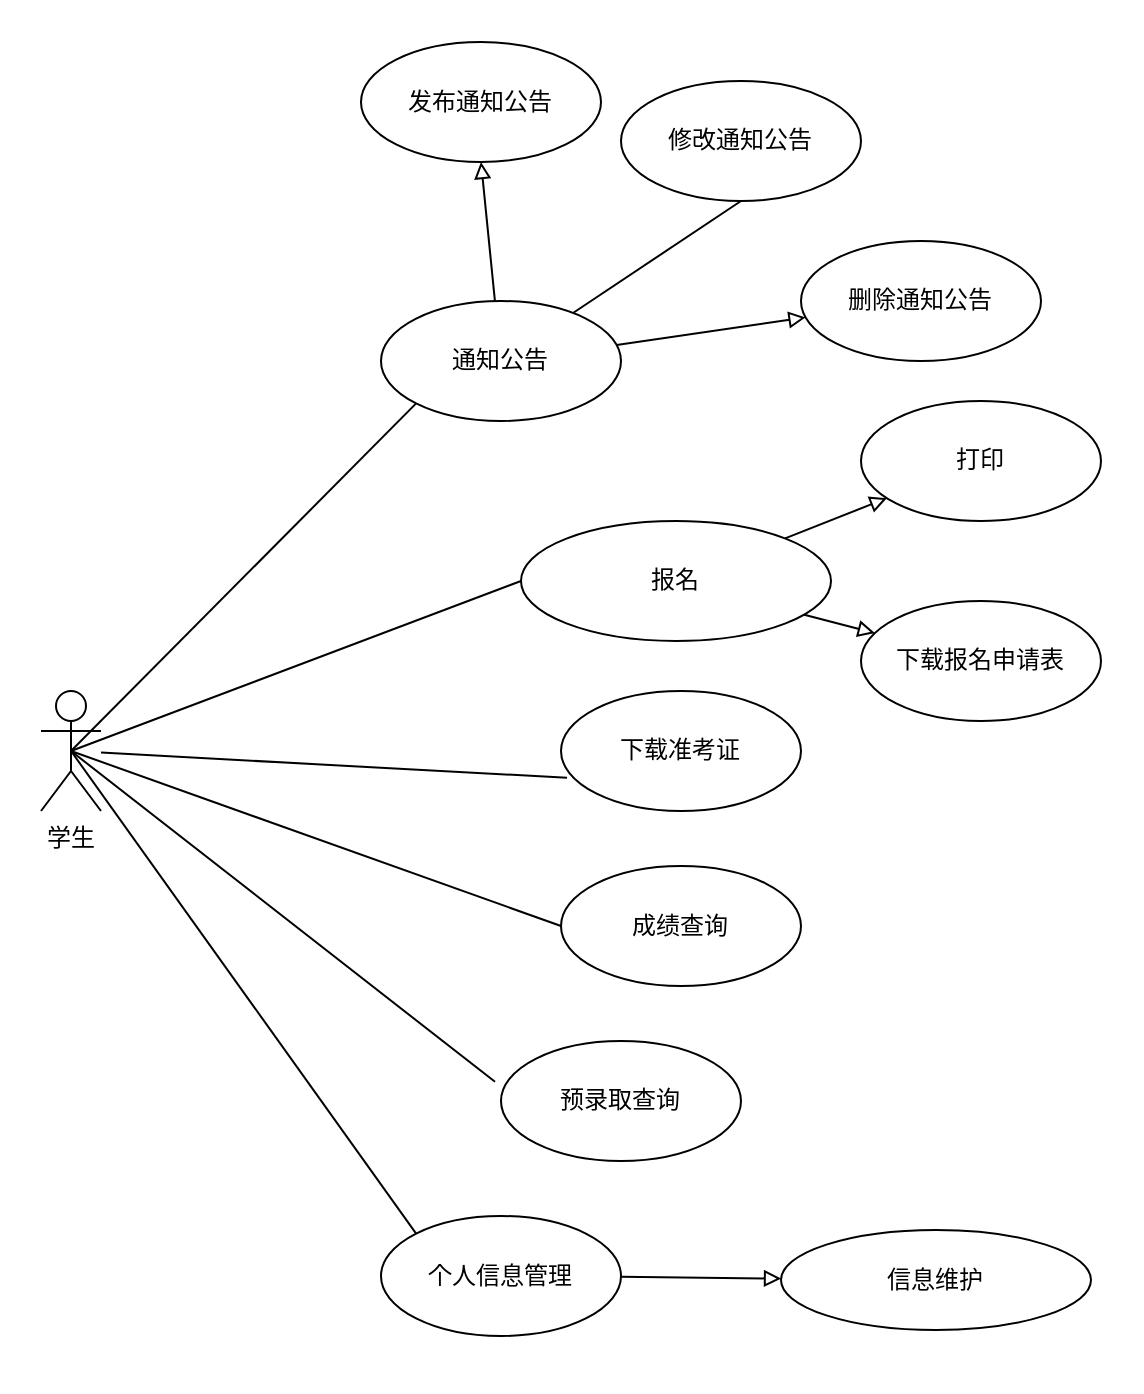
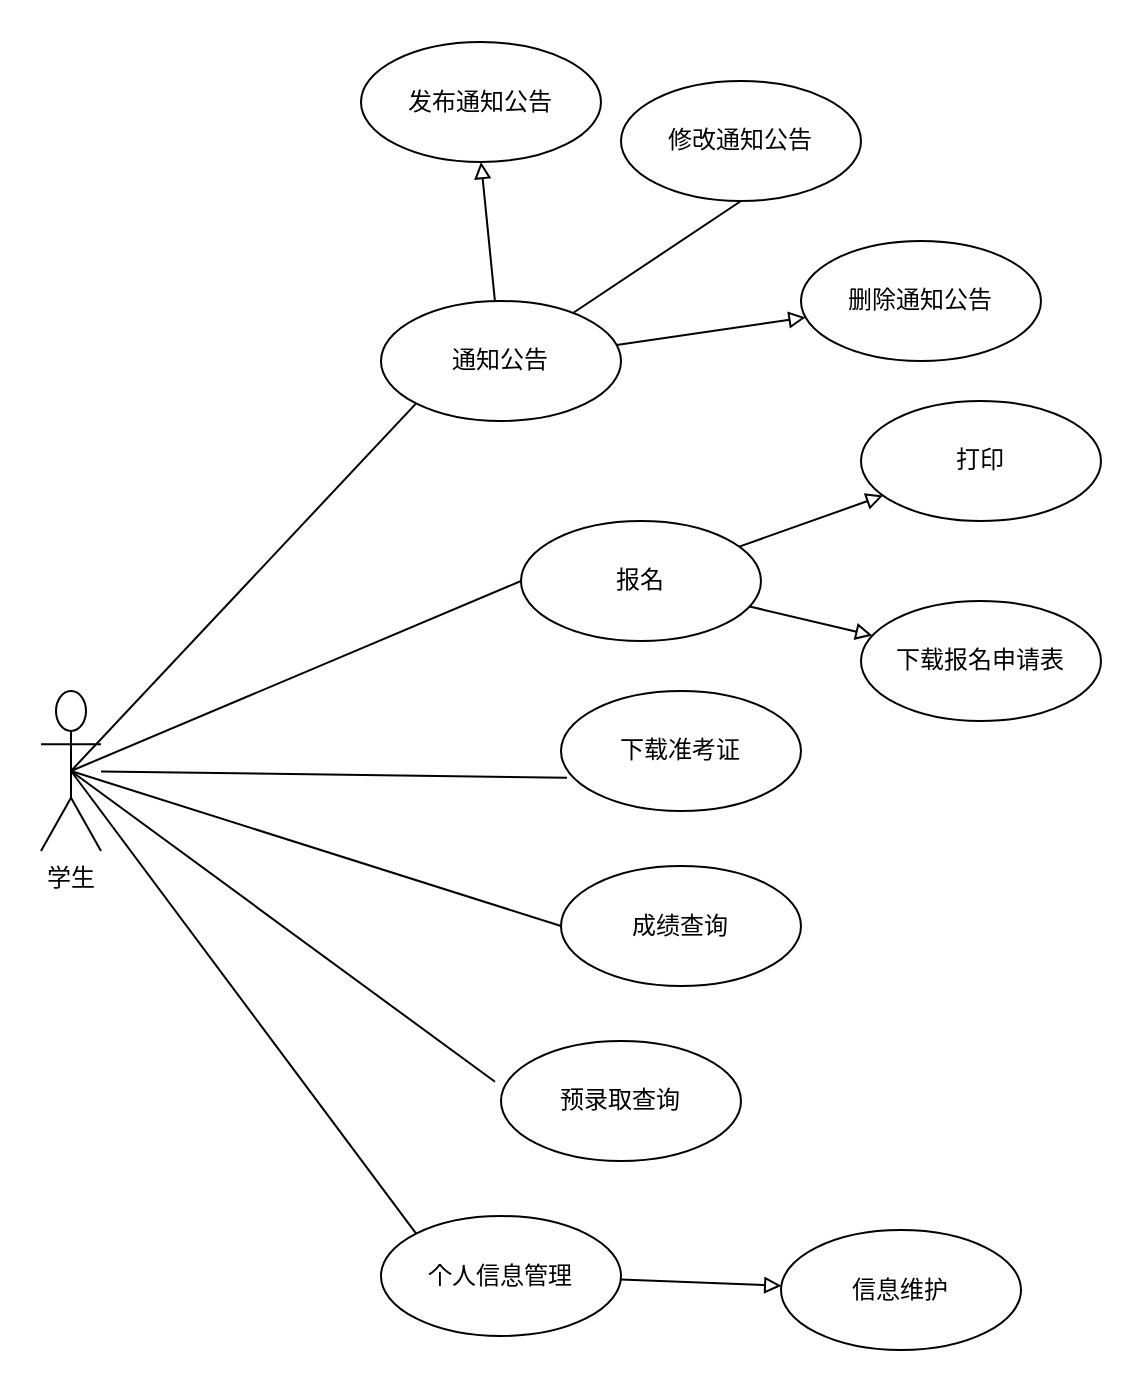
node "报名": size 310x120 -> 240x120
node "学生": size 60x120 -> 60x160
node "信息维护": size 310x100 -> 240x120
